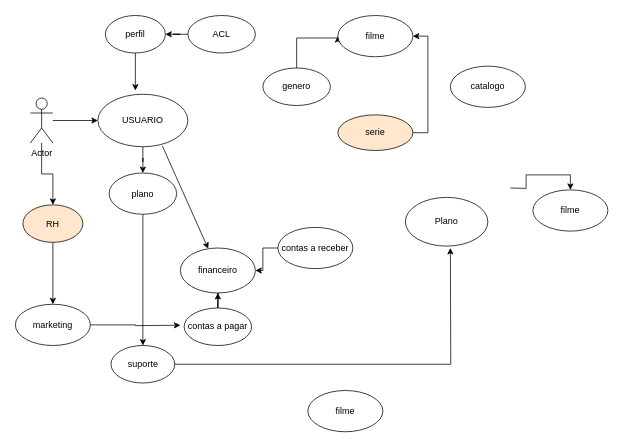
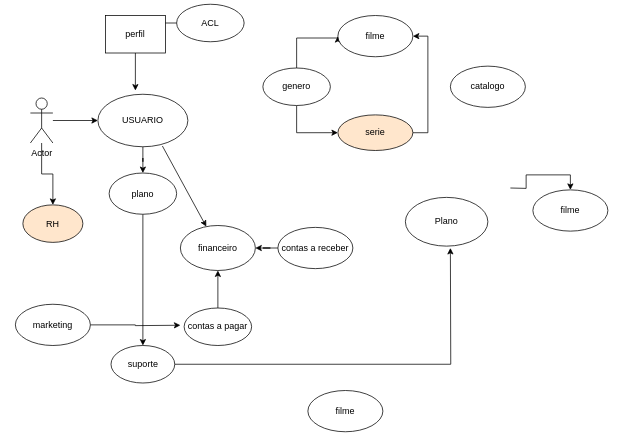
node "perfil": shape ellipse -> rectangle
node "ACL": moved (222, 34) -> (210, 23)
edge "genero" -> "serie": added
node "financeiro": moved (218, 270) -> (218, 248)
edge "RH" -> "marketing": removed
